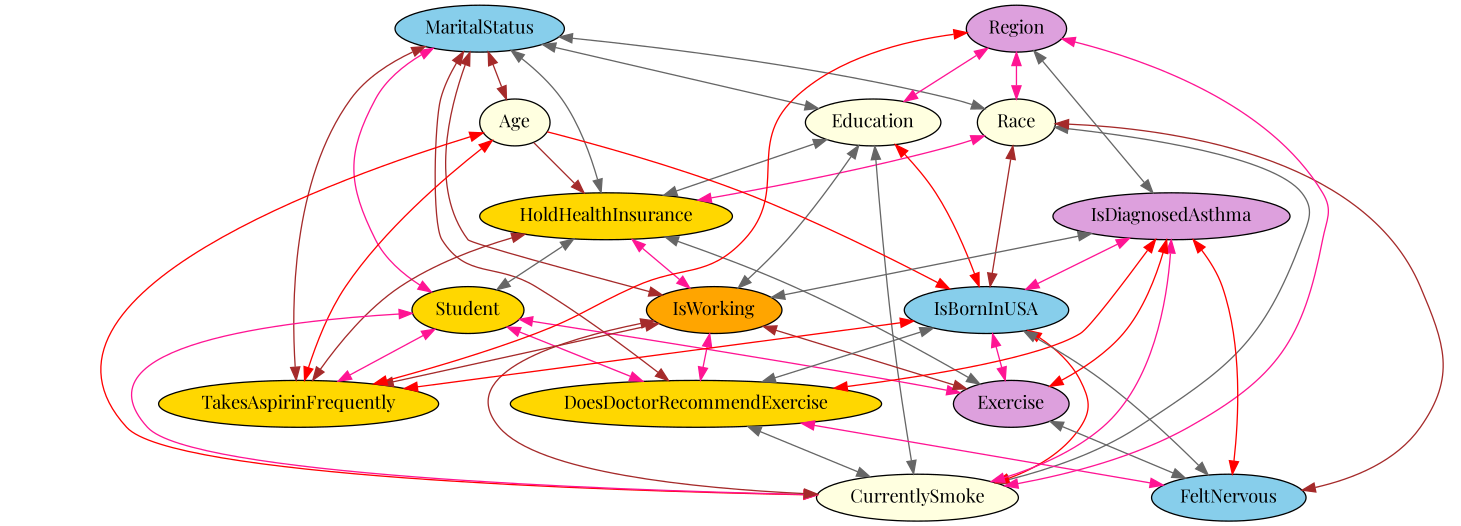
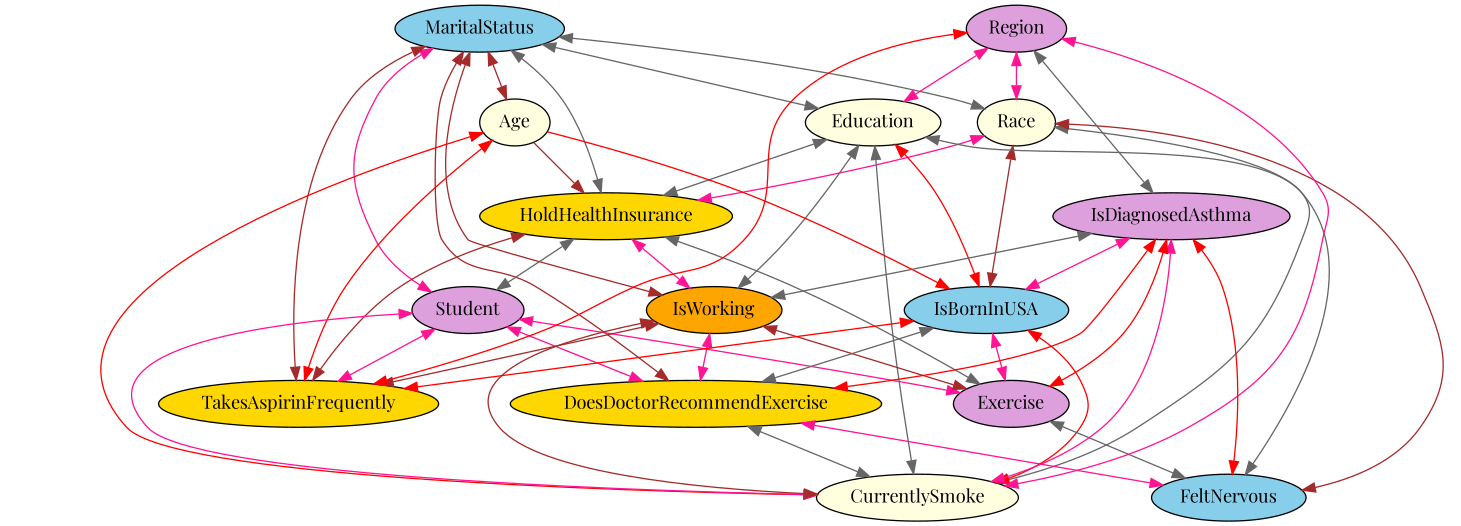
node "Student": fillcolor gold -> plum
edge "IsBornInUSA" -- "FeltNervous": now "Education" -- "FeltNervous"
